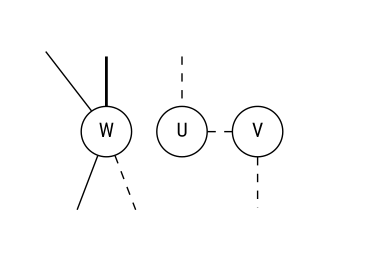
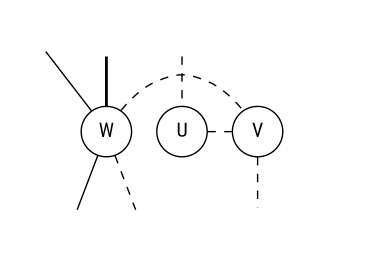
edge "W" -- "V": added
